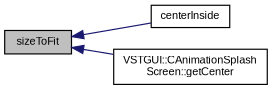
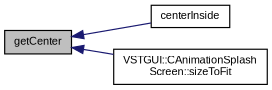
node "sizeToFit": label "sizeToFit" -> "getCenter"
node "VSTGUI::CAnimationSplash Screen::getCenter": label "VSTGUI::CAnimationSplash Screen::getCenter" -> "VSTGUI::CAnimationSplash Screen::sizeToFit"
